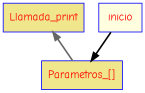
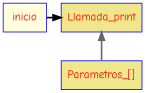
edge "inicio" -> "Parametros_[]": now "inicio" -> "Llamada_print"
